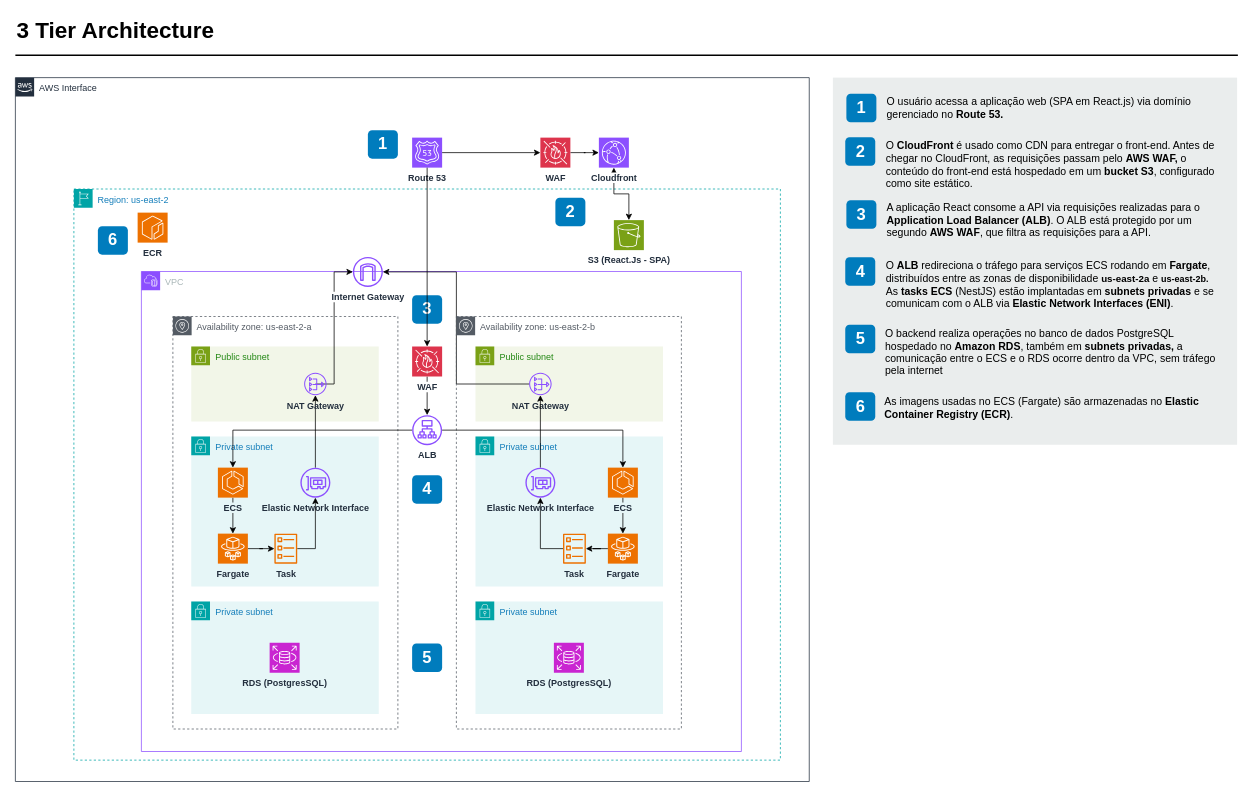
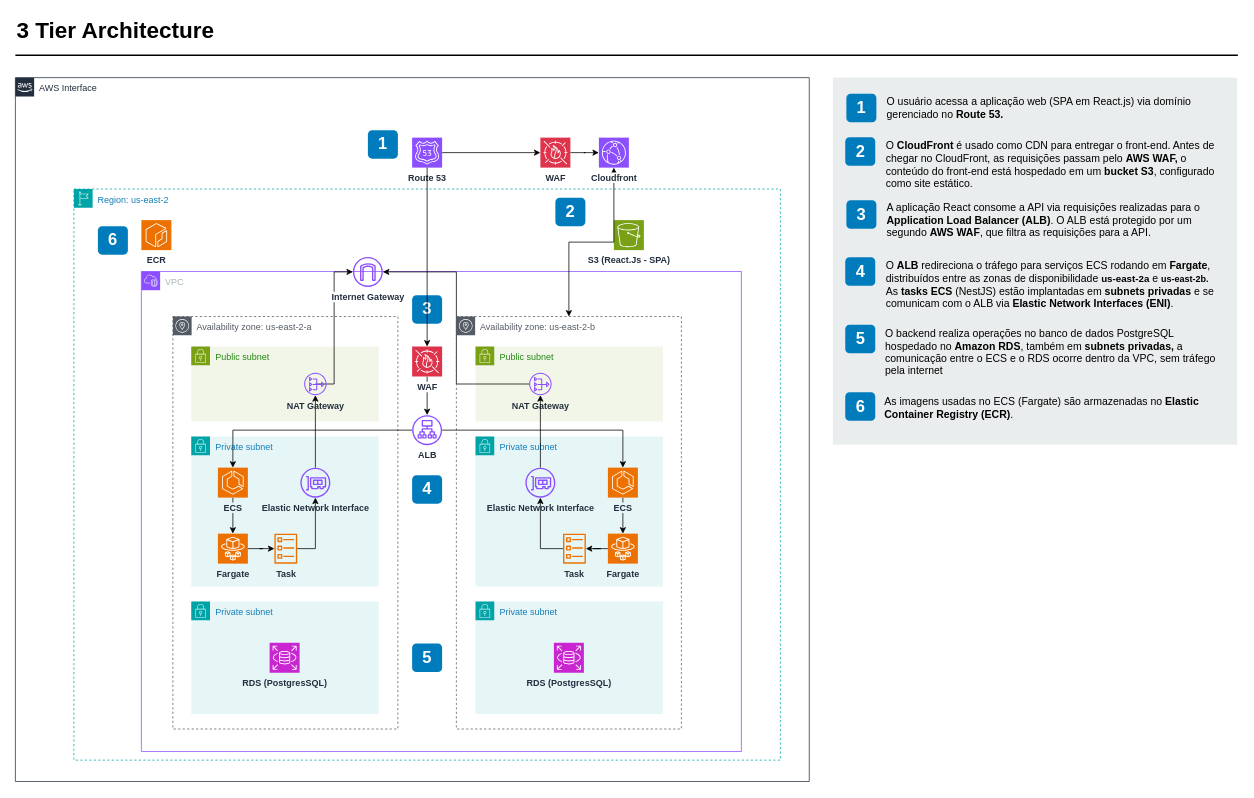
edge "Cloudfront" -- "S3 (React.Js - SPA)": now "Cloudfront" -- "Availability zone: us-east-2-b"
node "ECR": moved (153, 228) -> (156, 235)
